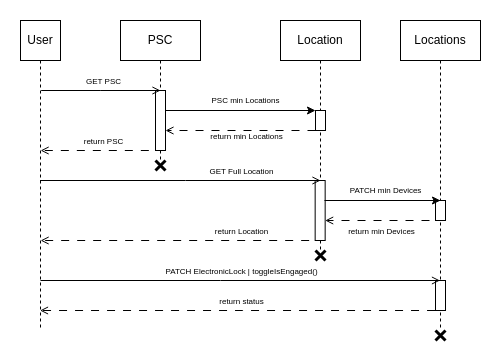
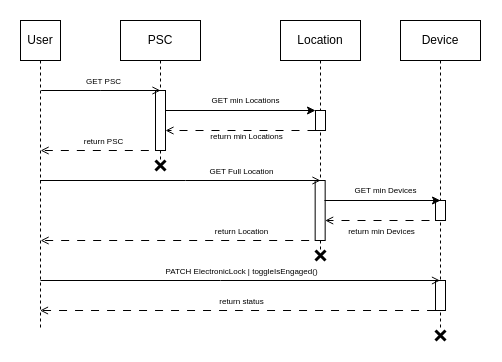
node "Locations": label "Locations" -> "Device"
node "PSC min Locations": label "PSC min Locations" -> "GET min Locations"
node "PATCH min Devices": label "PATCH min Devices" -> "GET min Devices"
